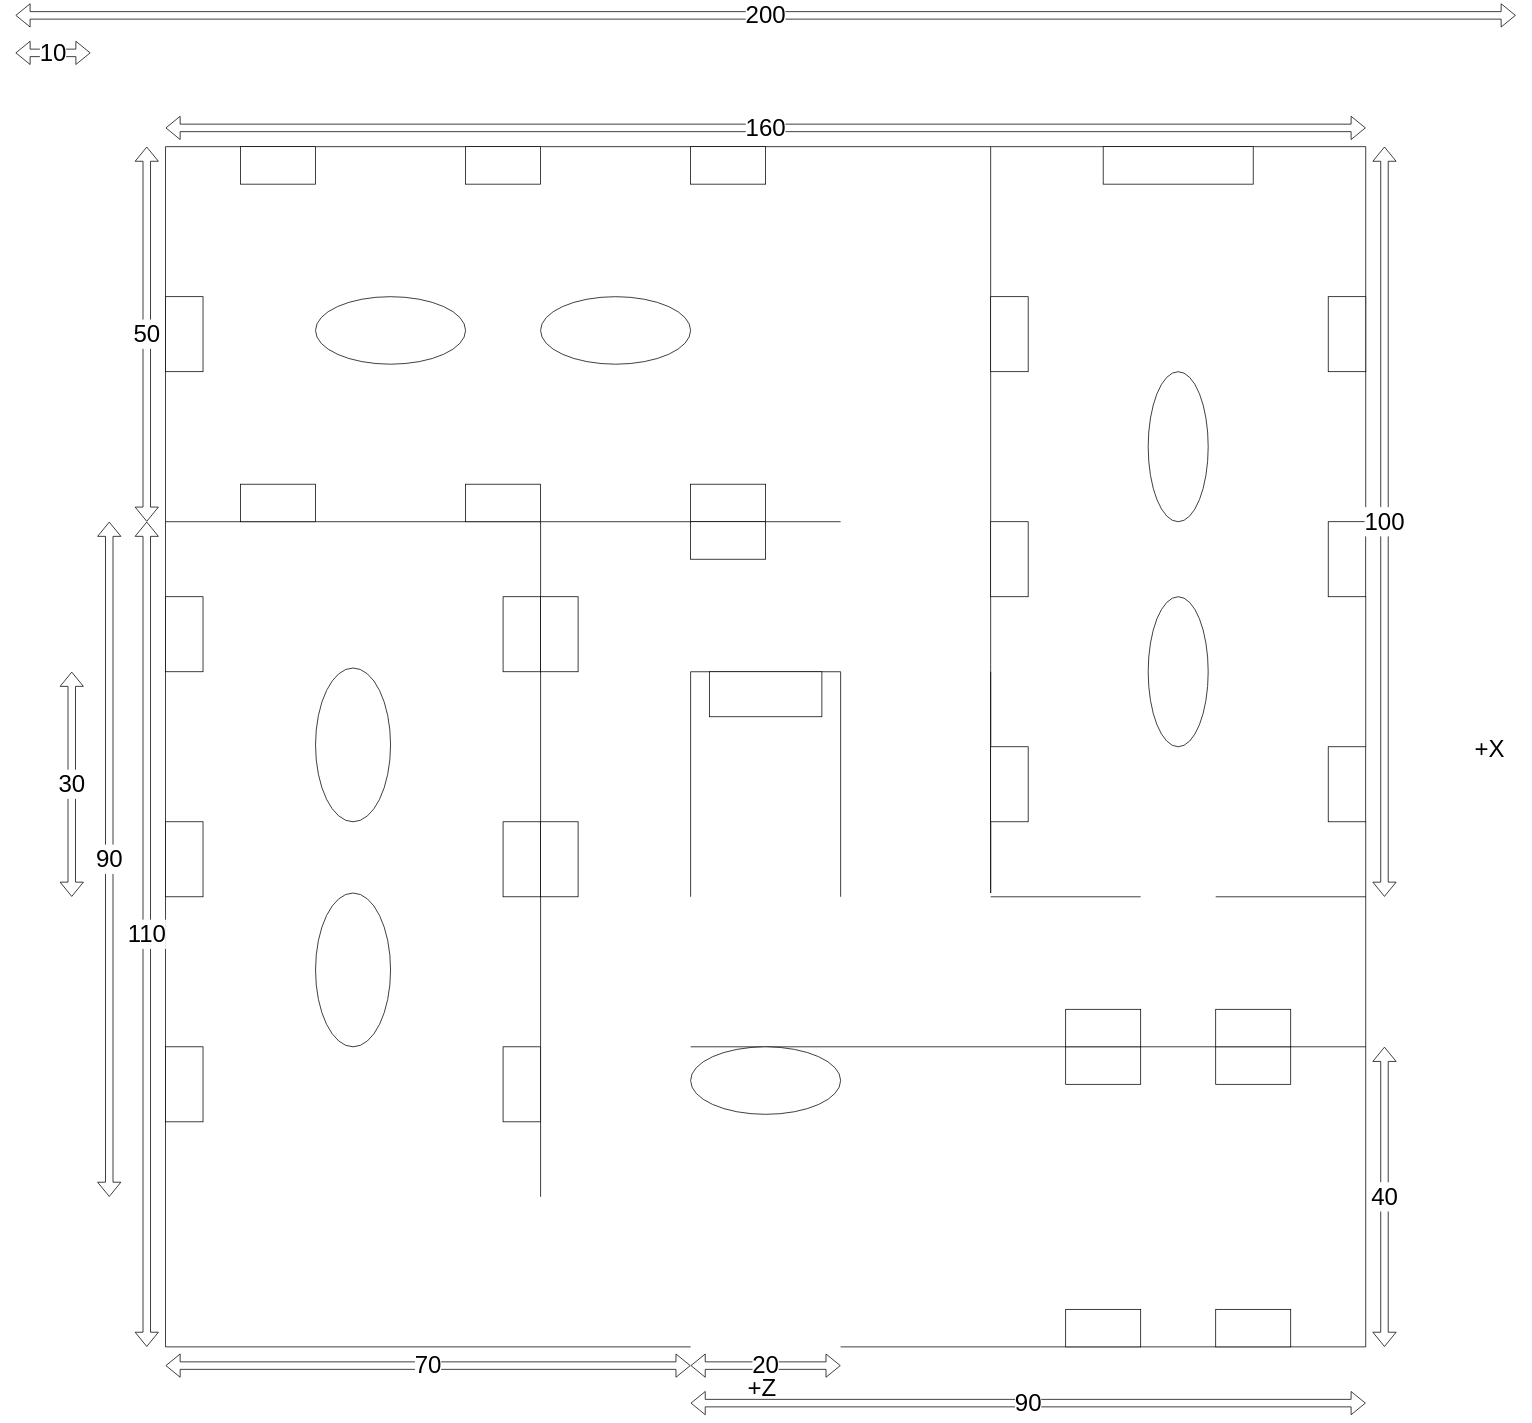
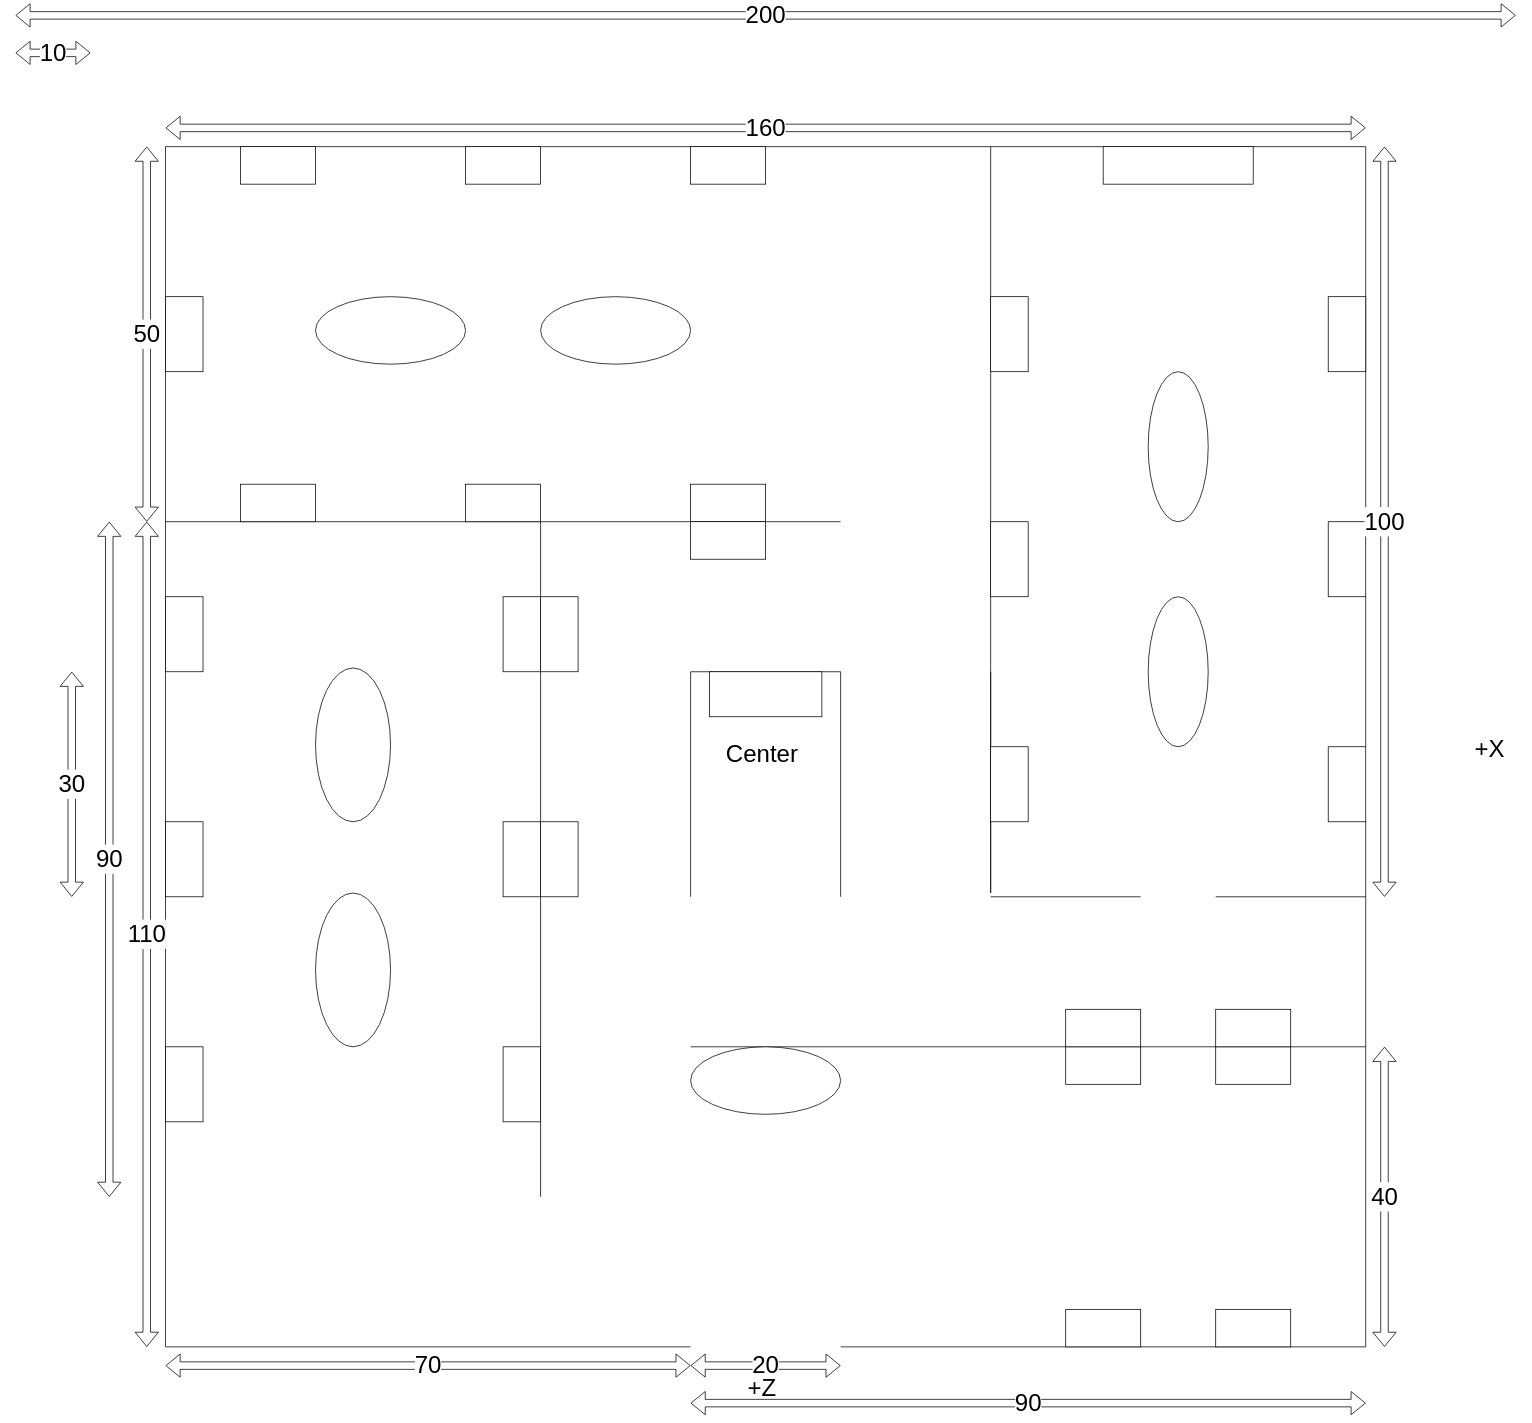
node "Center": added
